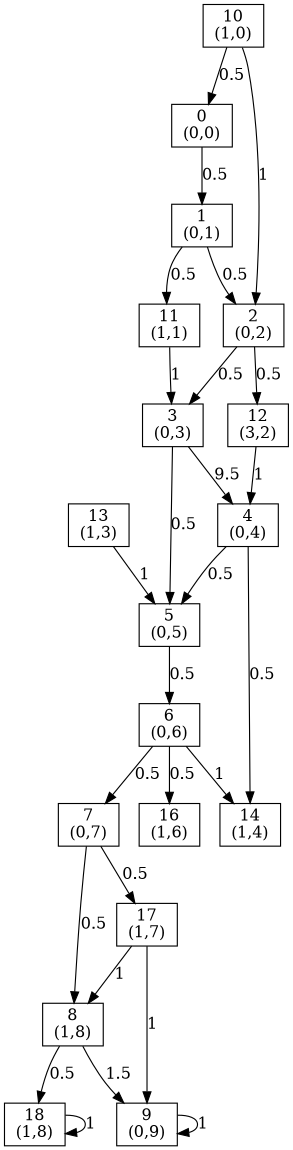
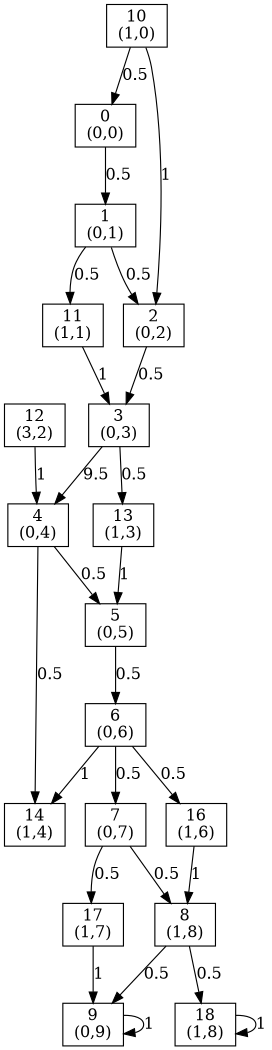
edge "2 (0,2)" -> "12 (3,2)": removed, label "0.5"
edge "3 (0,3)" -> "5 (0,5)": now "3 (0,3)" -> "13 (1,3)"
edge "17 (1,7)" -> "8 (1,8)": now "16 (1,6)" -> "8 (1,8)"
edge "8 (1,8)" -> "9 (0,9)": label "1.5" -> "0.5"
